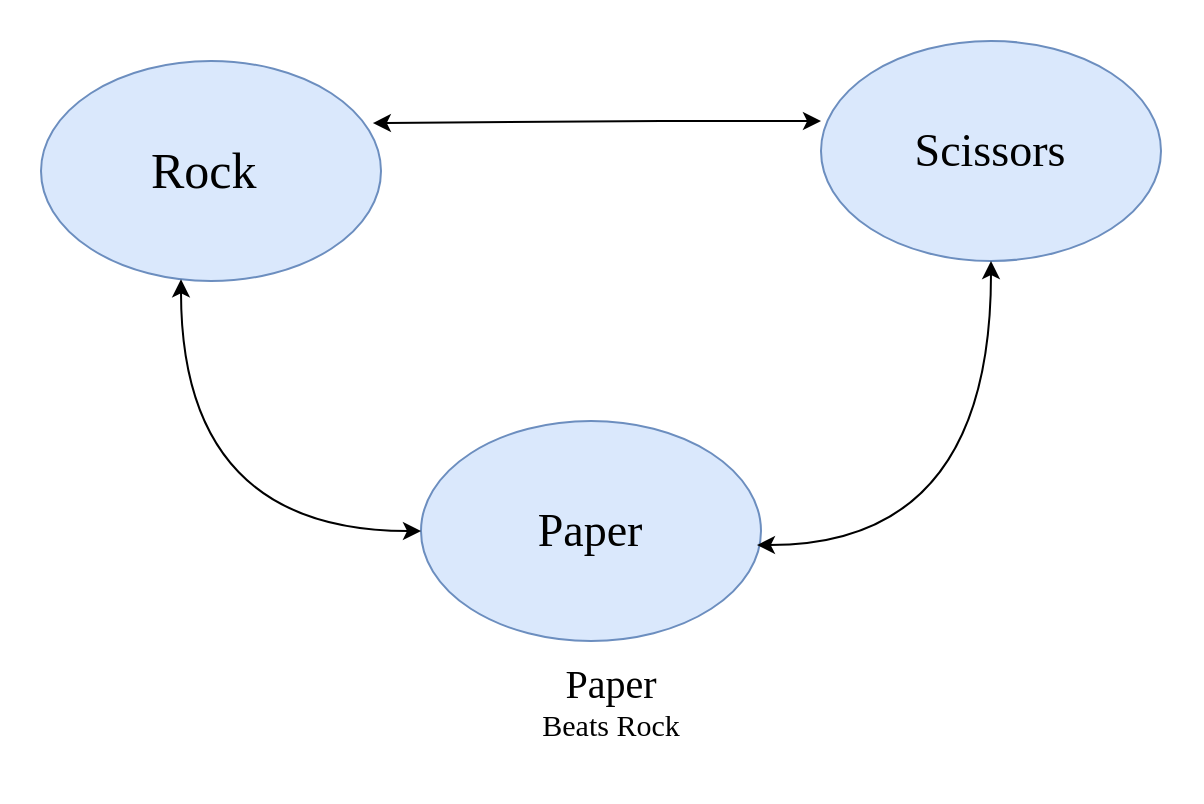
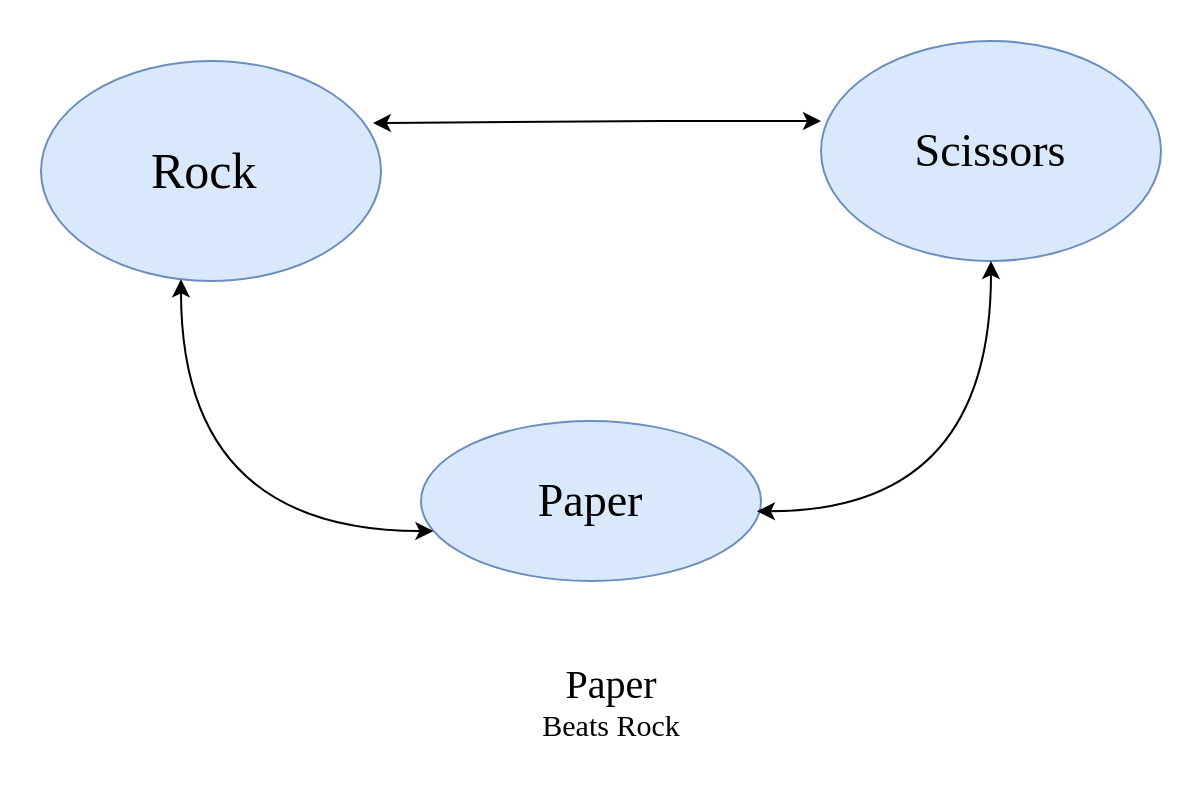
node "Paper": size 340x220 -> 340x160
